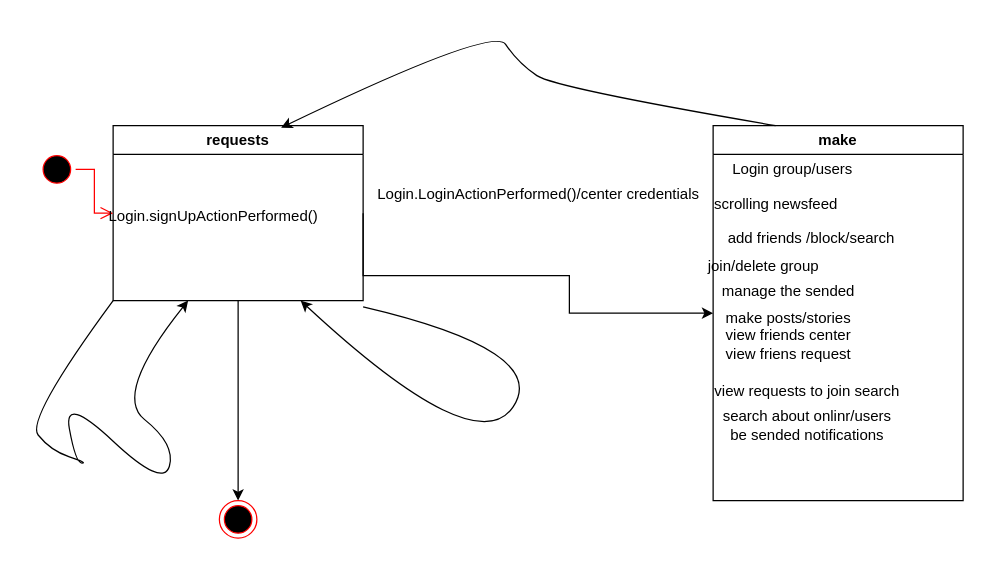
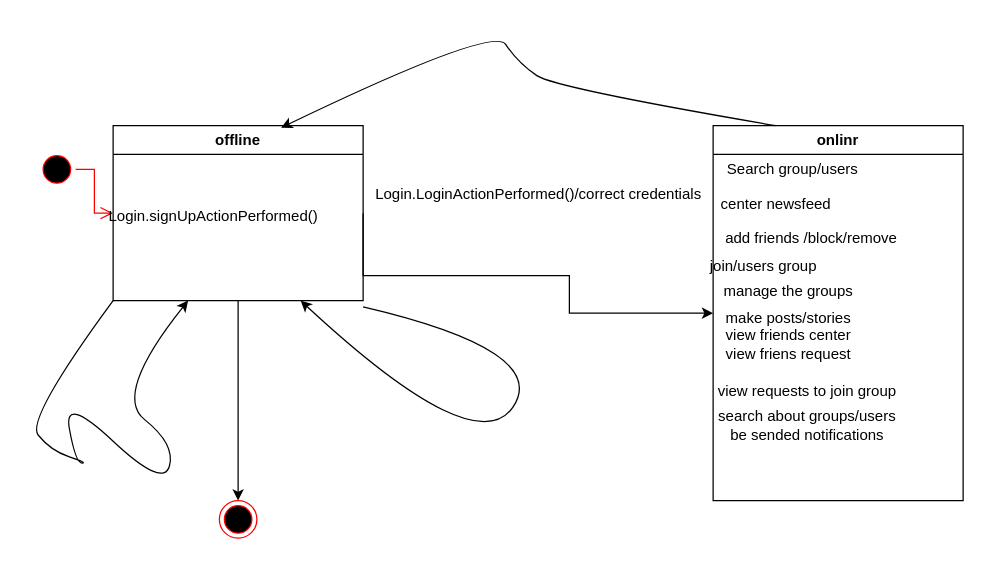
node "requests": label "requests" -> "offline"
node "make": label "make" -> "onlinr"
node "Login group/users": label "Login group/users" -> "Search group/users"
node "Login.LoginActionPerformed()/center credentials": label "Login.LoginActionPerformed()/center credentials" -> "Login.LoginActionPerformed()/correct credentials"
node "scrolling newsfeed": label "scrolling newsfeed" -> "center newsfeed"
node "add friends /block/search": label "add friends /block/search" -> "add friends /block/remove"
node "join/delete group": label "join/delete group" -> "join/users group"
node "manage the sended": label "manage the sended" -> "manage the groups"
node "view requests to join search": label "view requests to join search" -> "view requests to join group"
node "search about onlinr/users be sended notifications": label "search about onlinr/users be sended notifications" -> "search about groups/users be sended notifications"
